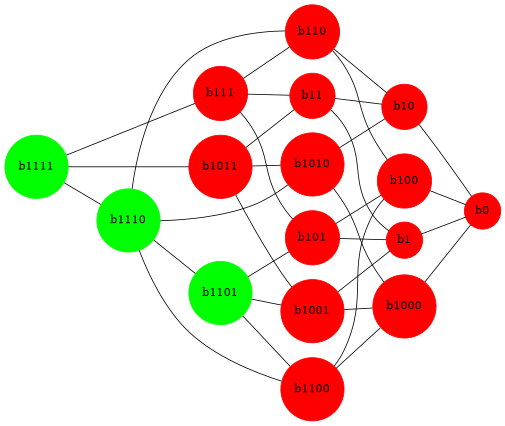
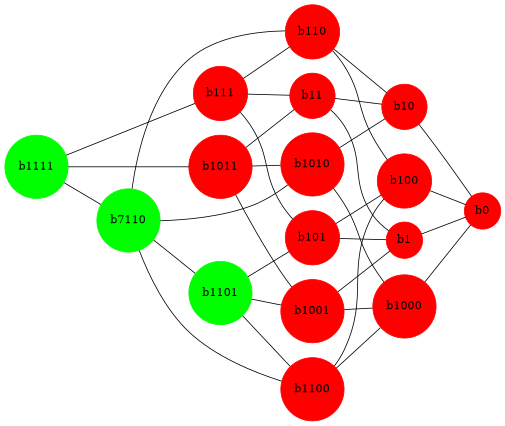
node "b1110": label "b1110" -> "b7110"
